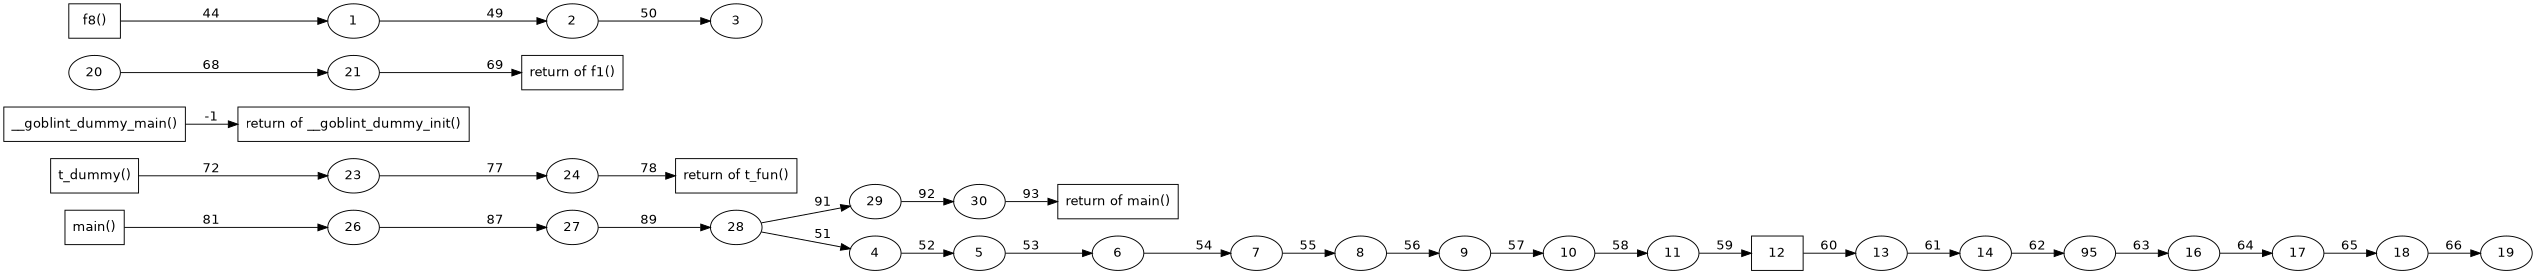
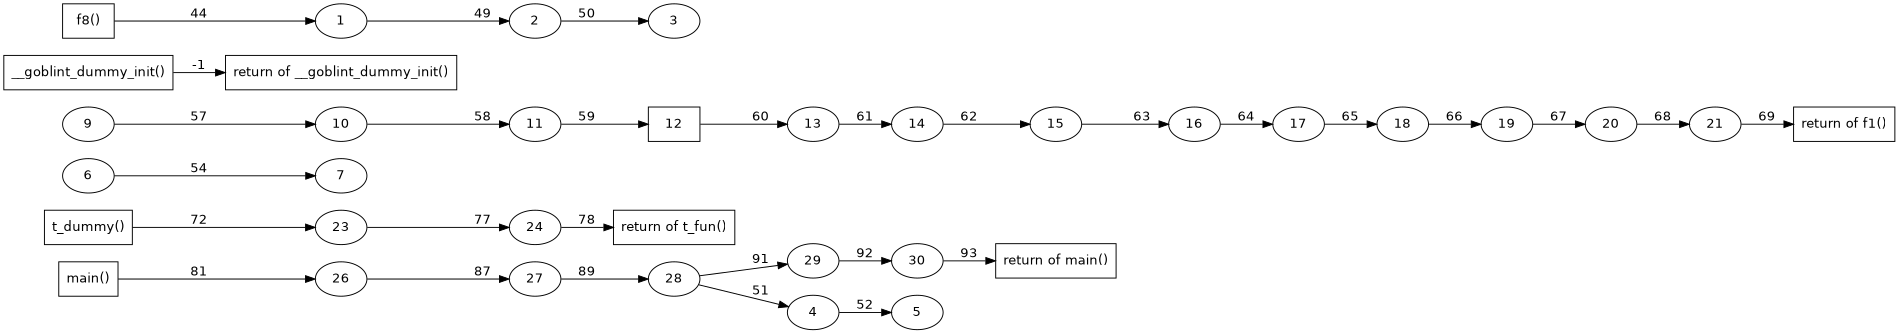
node "__goblint_dummy_main()": label "__goblint_dummy_main()" -> "__goblint_dummy_init()"
edge "19" -> "20": added, label "67"
edge "5" -> "6": removed, label "53"
node "8": removed
node "95": label "95" -> "15"
